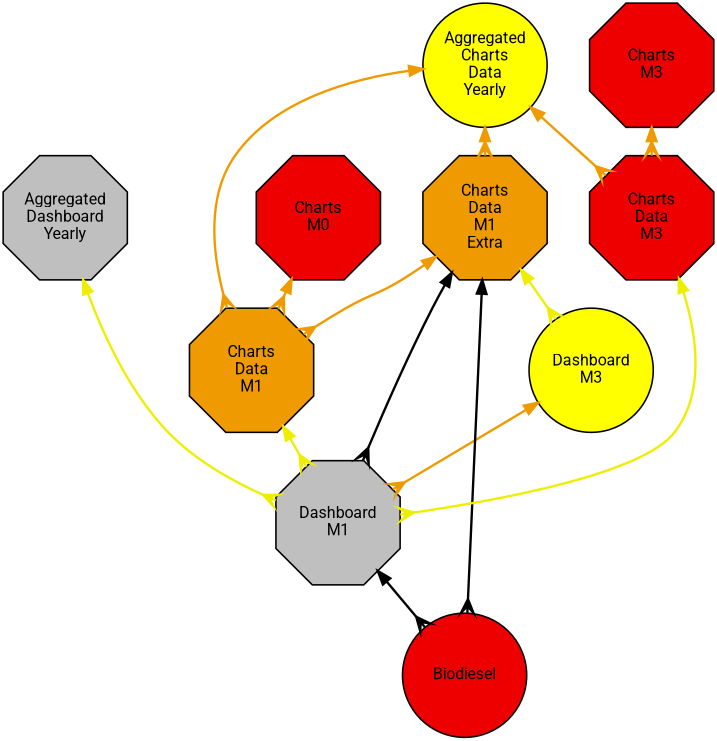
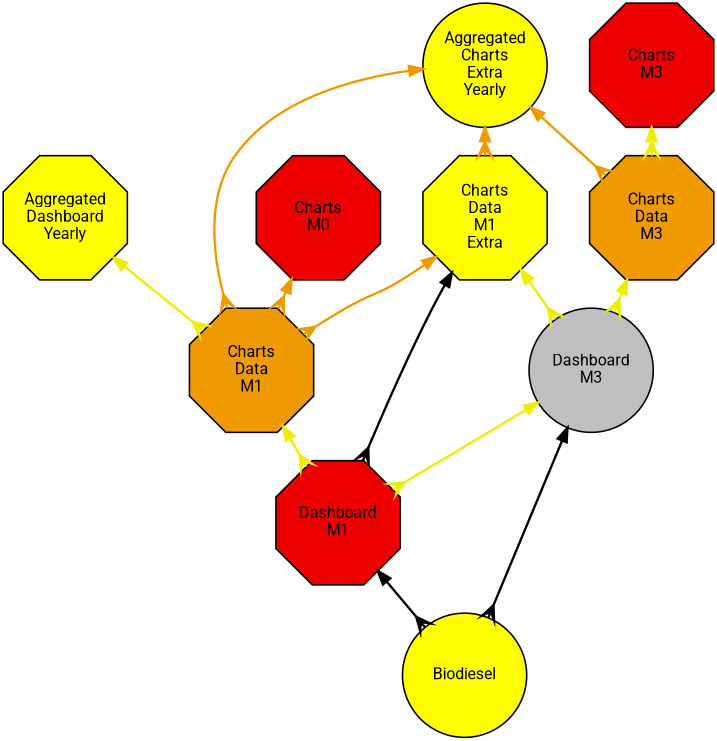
node "Aggregated Charts Data Yearly": label "Aggregated Charts Data Yearly" -> "Aggregated Charts Extra Yearly"
edge "Charts M3" -- "Charts Data M3": color orange2 -> yellow2
node "Aggregated Dashboard Yearly": fillcolor grey75 -> yellow
node "Charts Data M1 Extra": fillcolor orange2 -> yellow
node "Charts Data M3": fillcolor red2 -> orange2
node "Dashboard M3": fillcolor yellow -> grey75
edge "Aggregated Dashboard Yearly" -- "Dashboard M1": now "Aggregated Dashboard Yearly" -- "Charts Data M1"
edge "Dashboard M3" -- "Dashboard M1": color orange2 -> yellow2
edge "Charts Data M1 Extra" -- "Biodiesel": now "Dashboard M3" -- "Biodiesel"
edge "Charts Data M3" -- "Dashboard M1": now "Charts Data M3" -- "Dashboard M3"
node "Dashboard M1": fillcolor grey75 -> red2
node "Biodiesel": fillcolor red2 -> yellow
